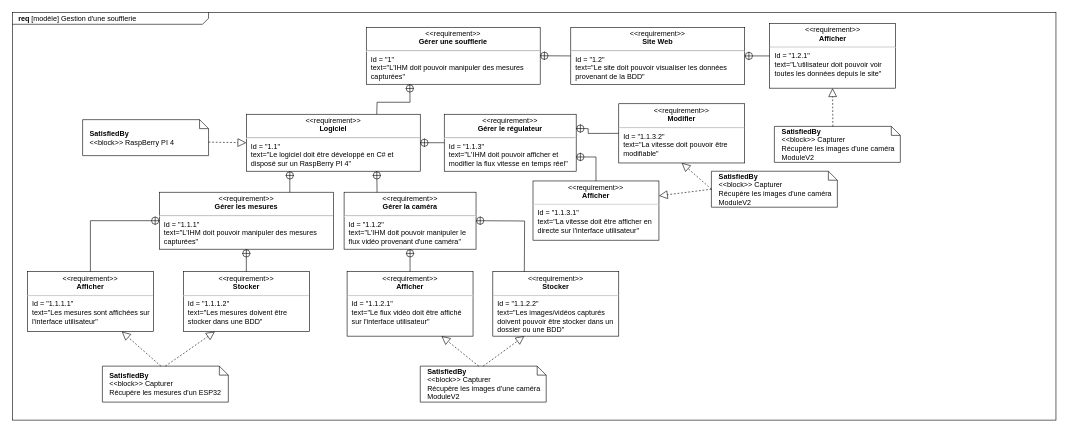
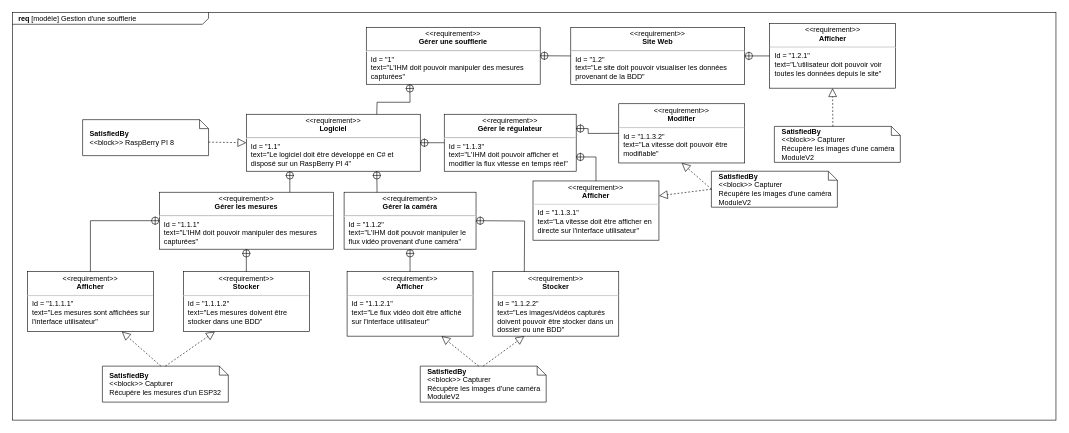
node "SatisfiedBy <<block>> RaspBerry PI 4": label "SatisfiedBy <<block>> RaspBerry PI 4" -> "SatisfiedBy <<block>> RaspBerry PI 8"
